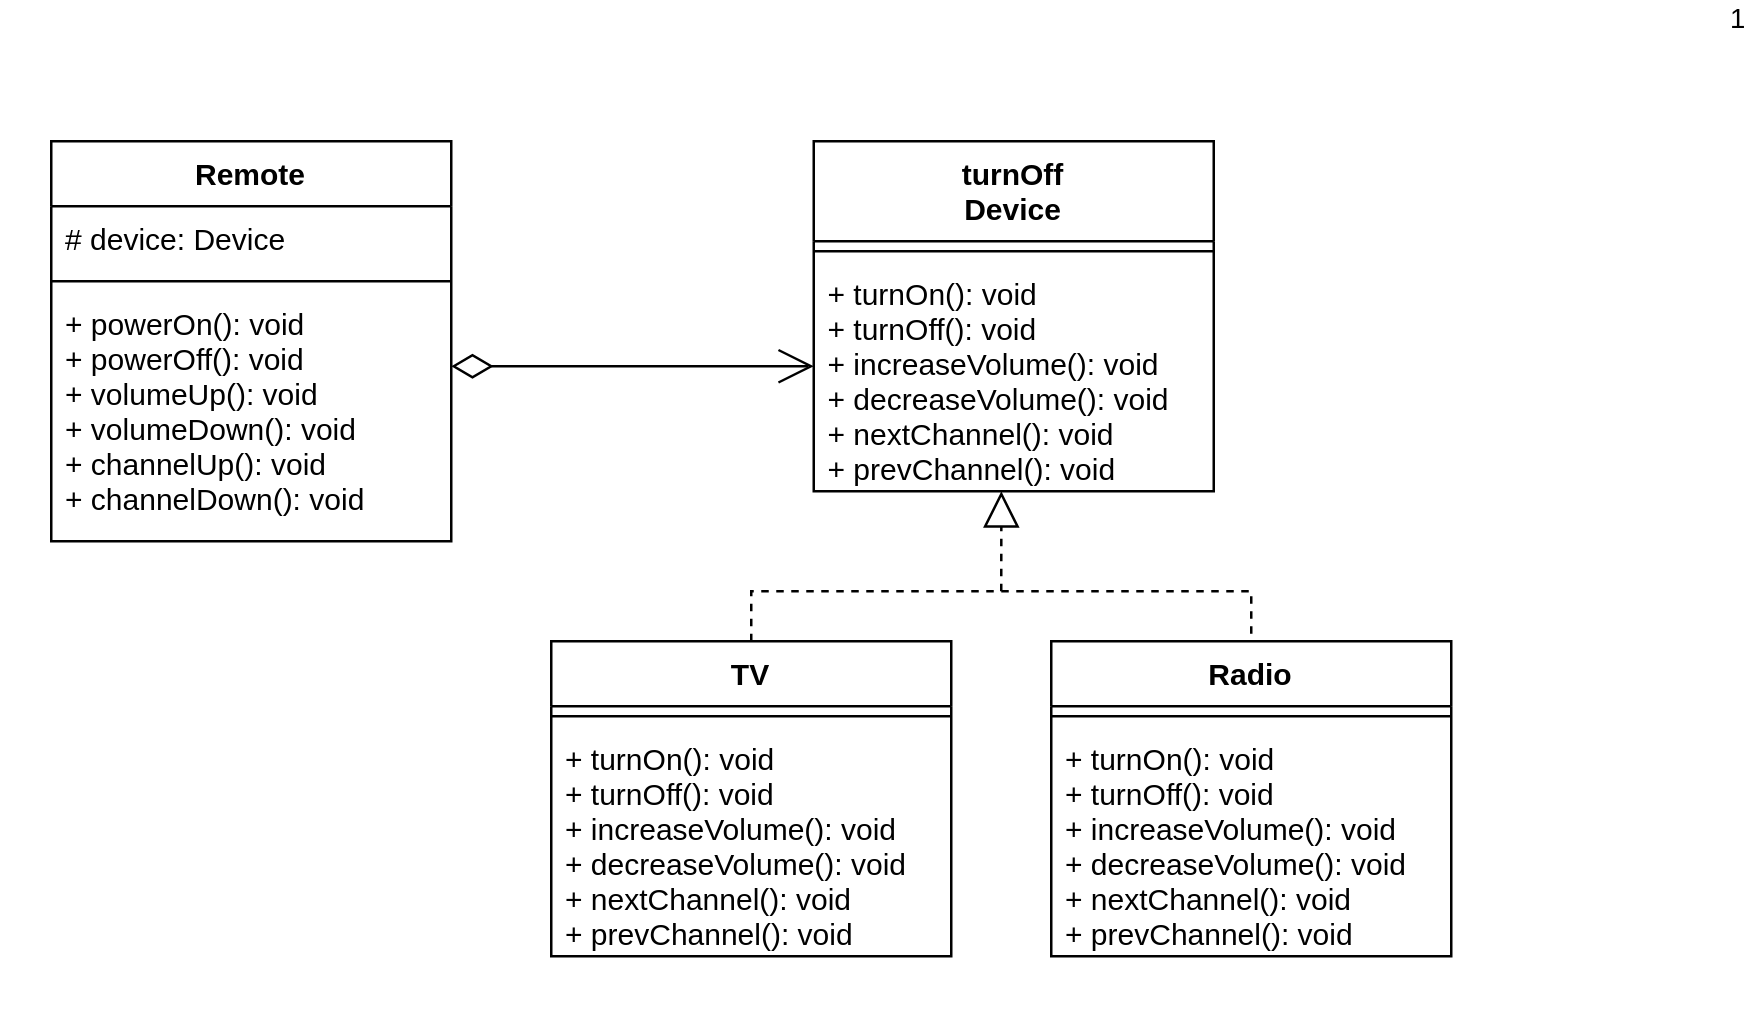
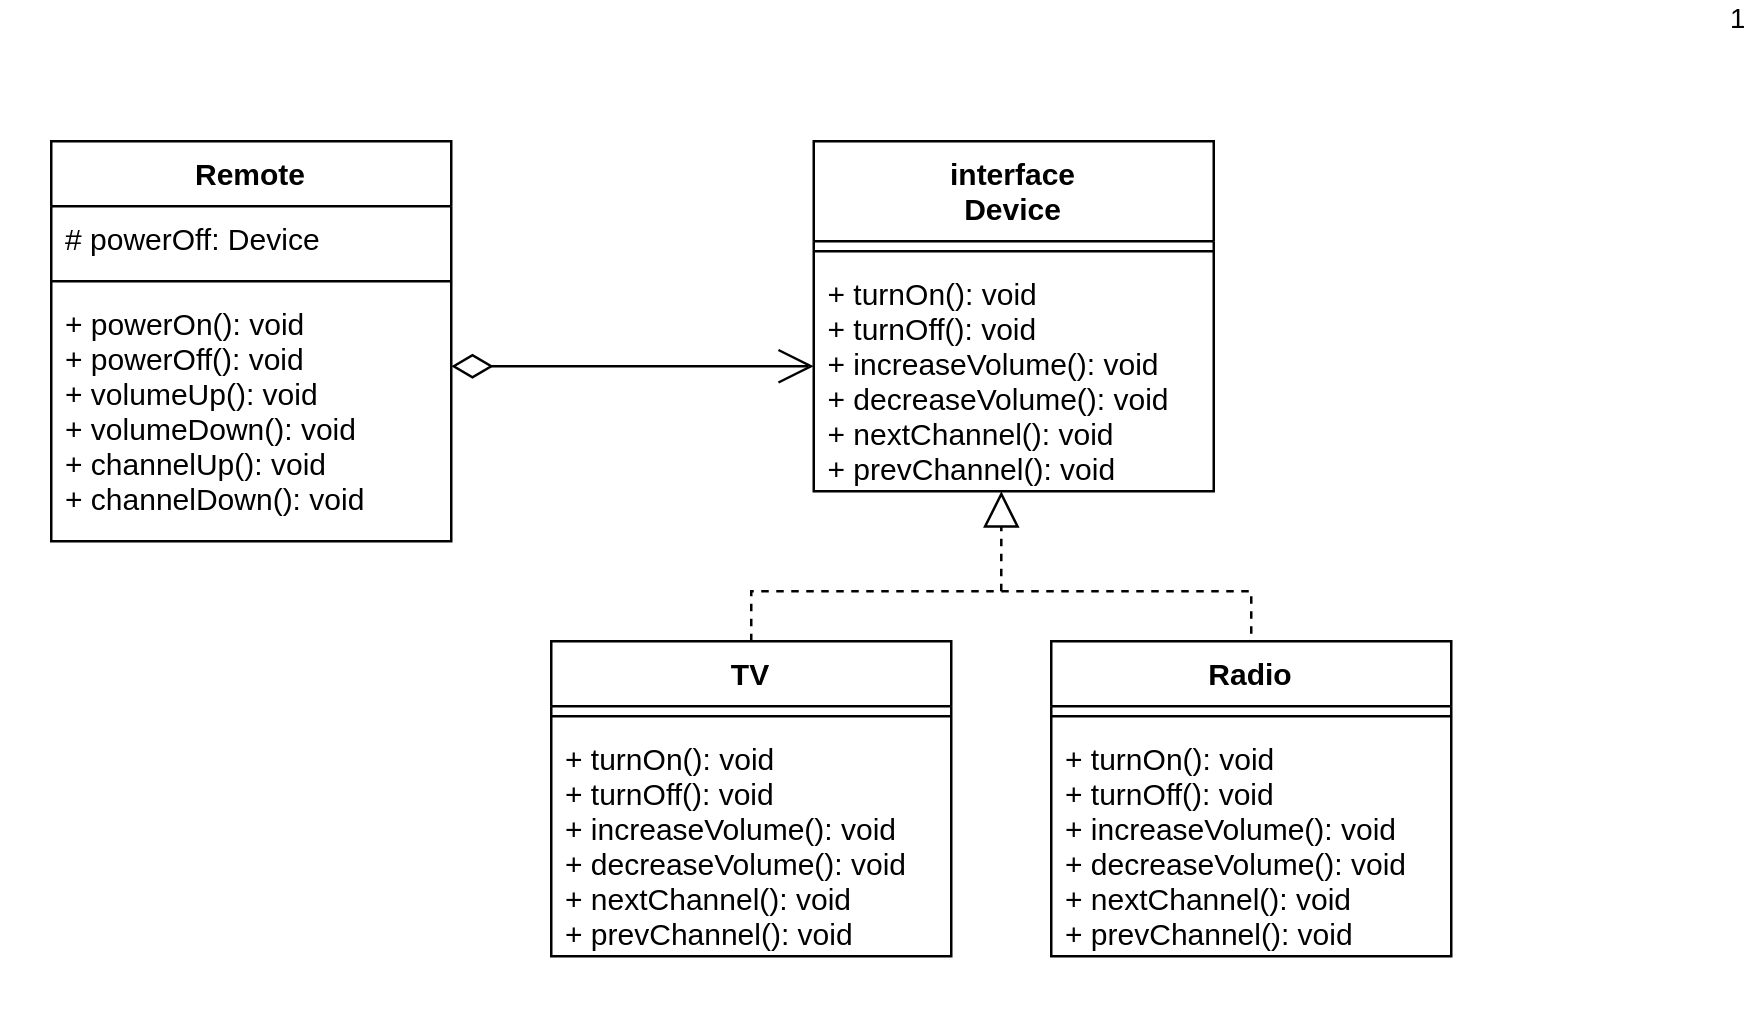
node "turnOff Device": label "turnOff Device" -> "interface Device"
node "# device: Device": label "# device: Device" -> "# powerOff: Device"
